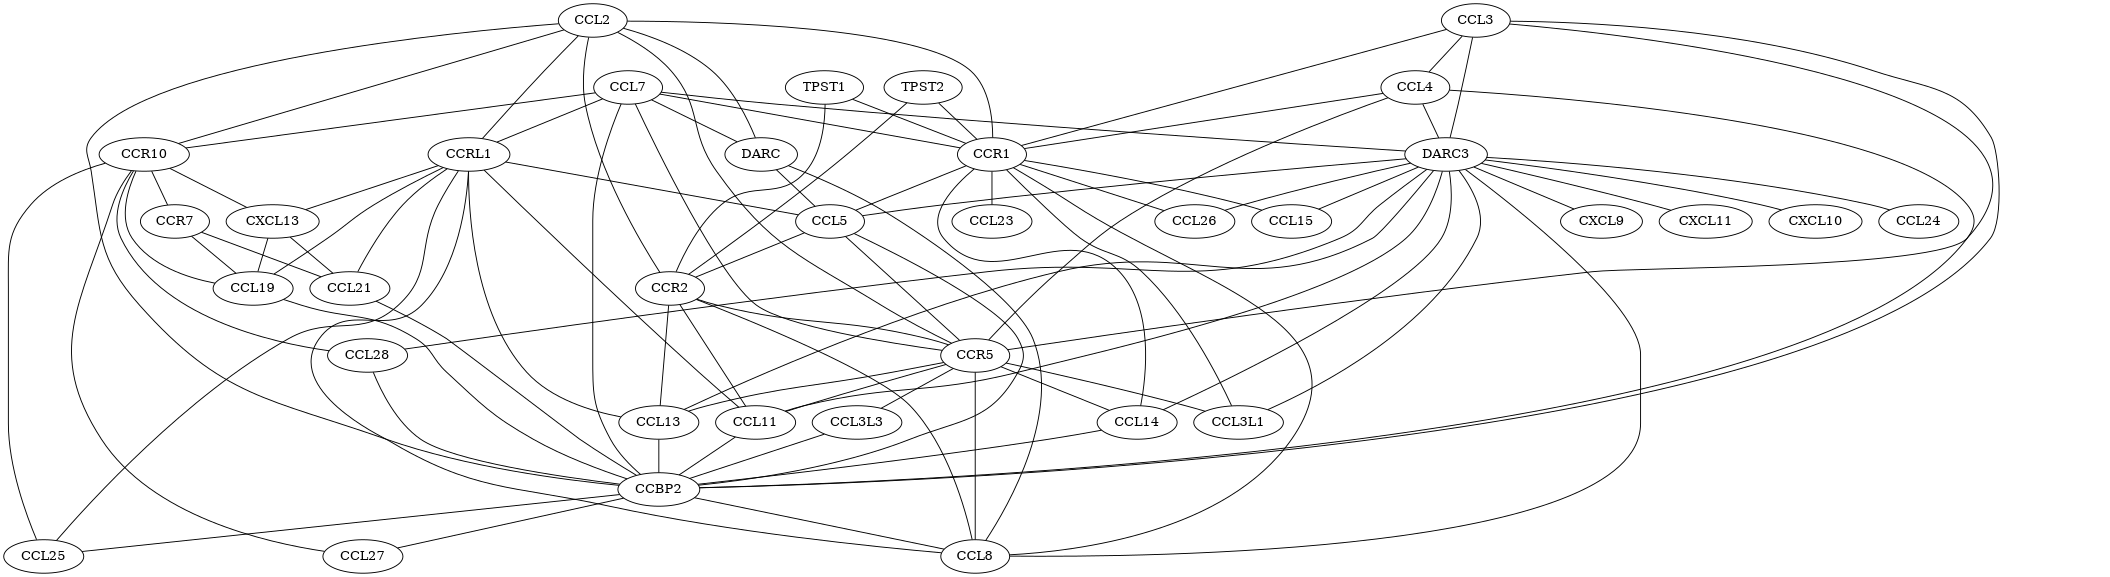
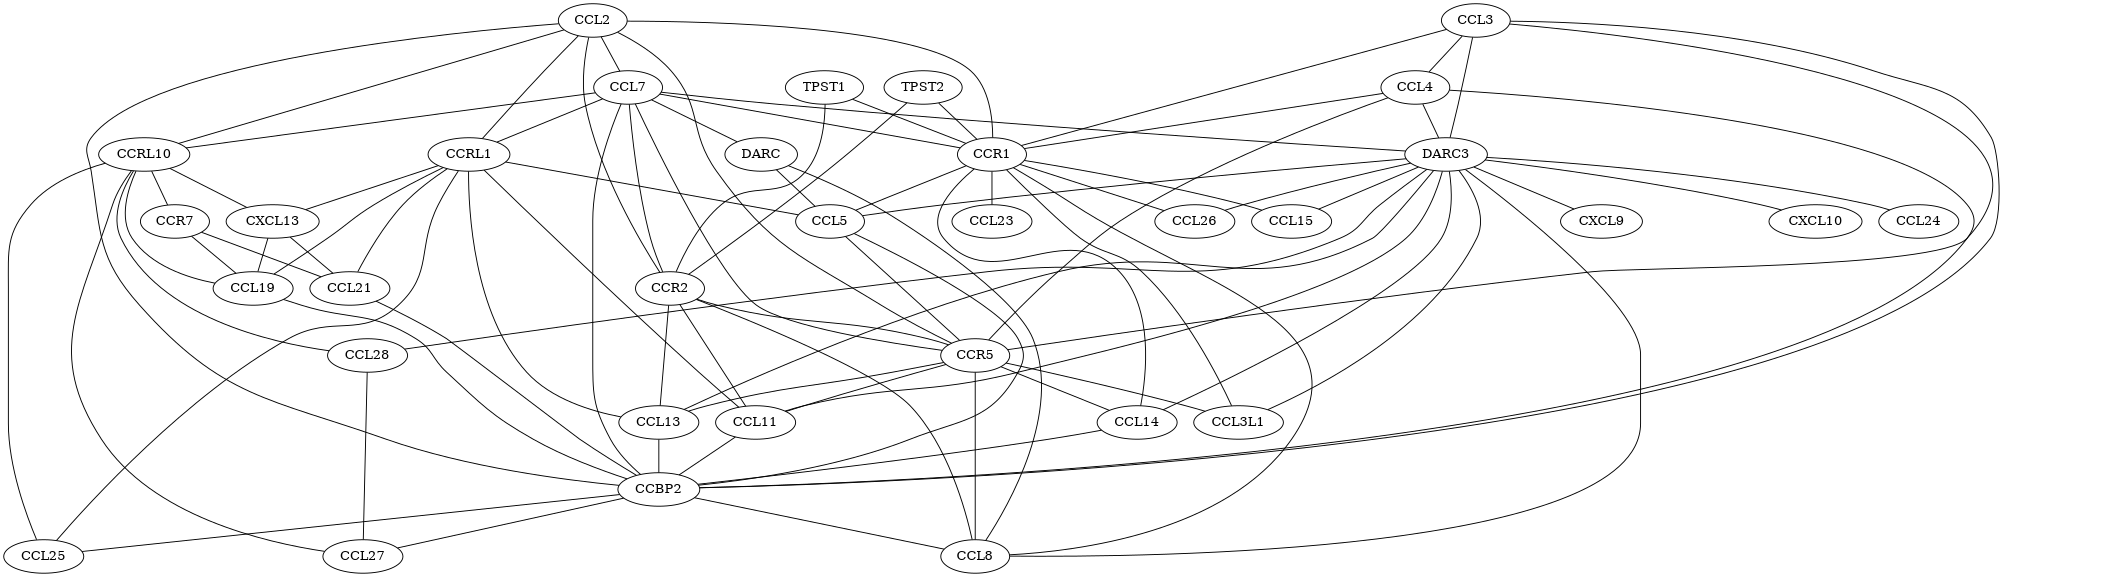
edge "CCL2" -- "DARC": now "CCL2" -- "CCL7"
node "CCR10": label "CCR10" -> "CCRL10"
node "CXCL11": removed
edge "CCL5" -- "CCR2": now "CCL7" -- "CCR2"
node "CCL3L3": removed
edge "CCL28" -- "CCBP2": now "CCL28" -- "CCL27"
edge "CCRL1" -- "CCL8": removed
